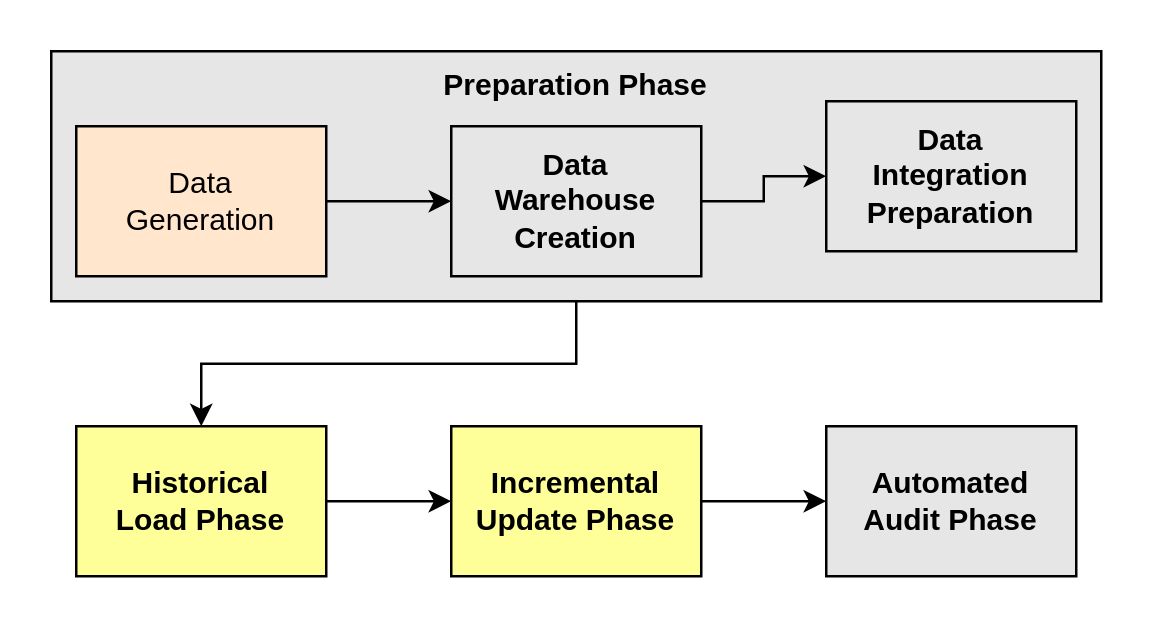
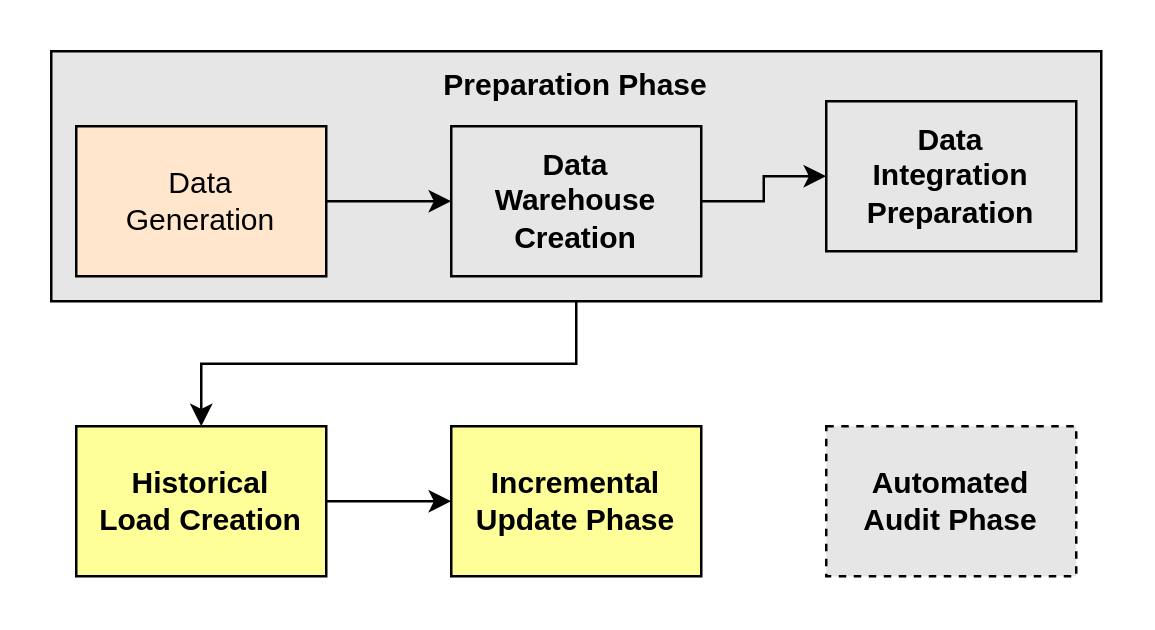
node "Historical Load Phase": label "Historical Load Phase" -> "Historical Load Creation"
edge "Incremental Update Phase" -> "Automated Audit Phase": removed
node "Automated Audit Phase": style solid -> dashed
